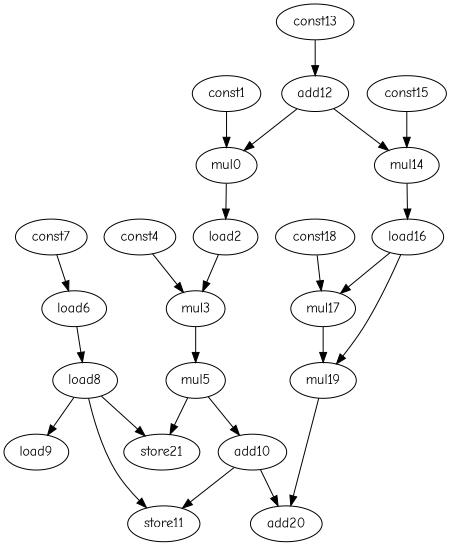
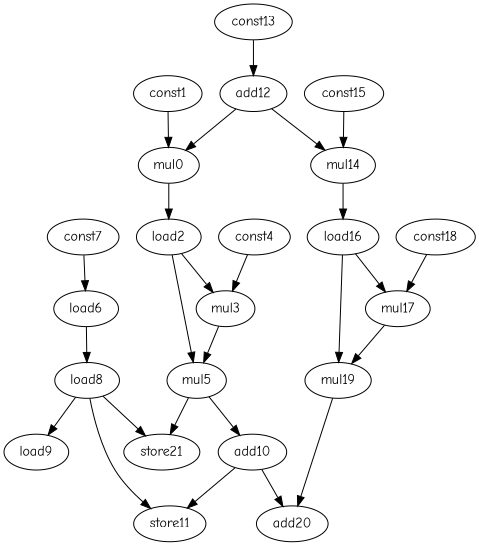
edge "load2" -> "mul5": added
